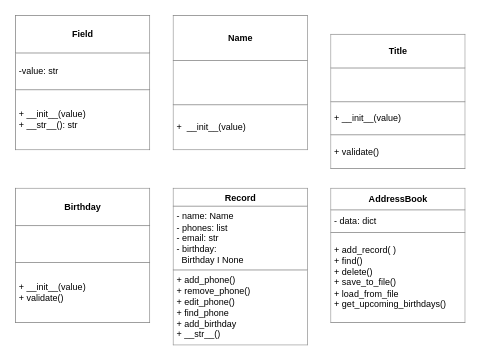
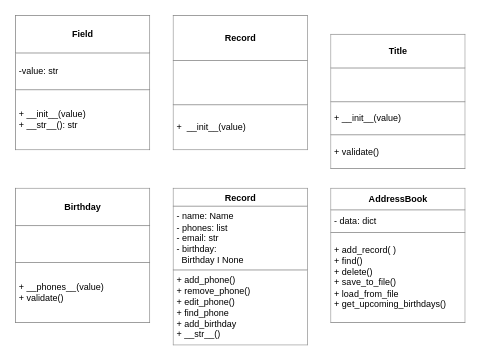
node "Name + __init__(value)": label "Name + __init__(value)" -> "Record + __init__(value)"
node "Birthday + __init__(value) + validate()": label "Birthday + __init__(value) + validate()" -> "Birthday + __phones__(value) + validate()"
